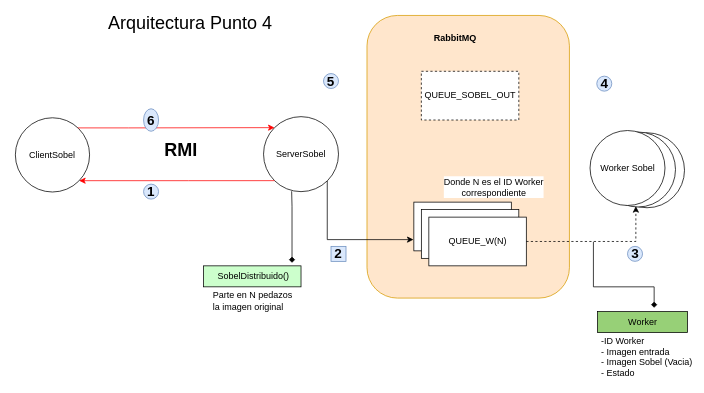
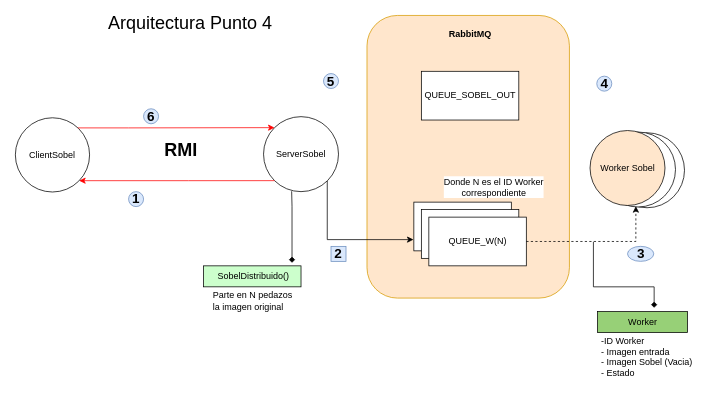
node "RabbitMQ": moved (455, 38) -> (470, 34)
node "QUEUE_SOBEL_OUT": style dashed -> solid
node "6": size 15x23 -> 15x15
node "Worker Sobel": fillcolor #ffffff -> #ffe6cc
node "1": moved (151, 192) -> (136, 199)
node "3": size 15x15 -> 26x15
